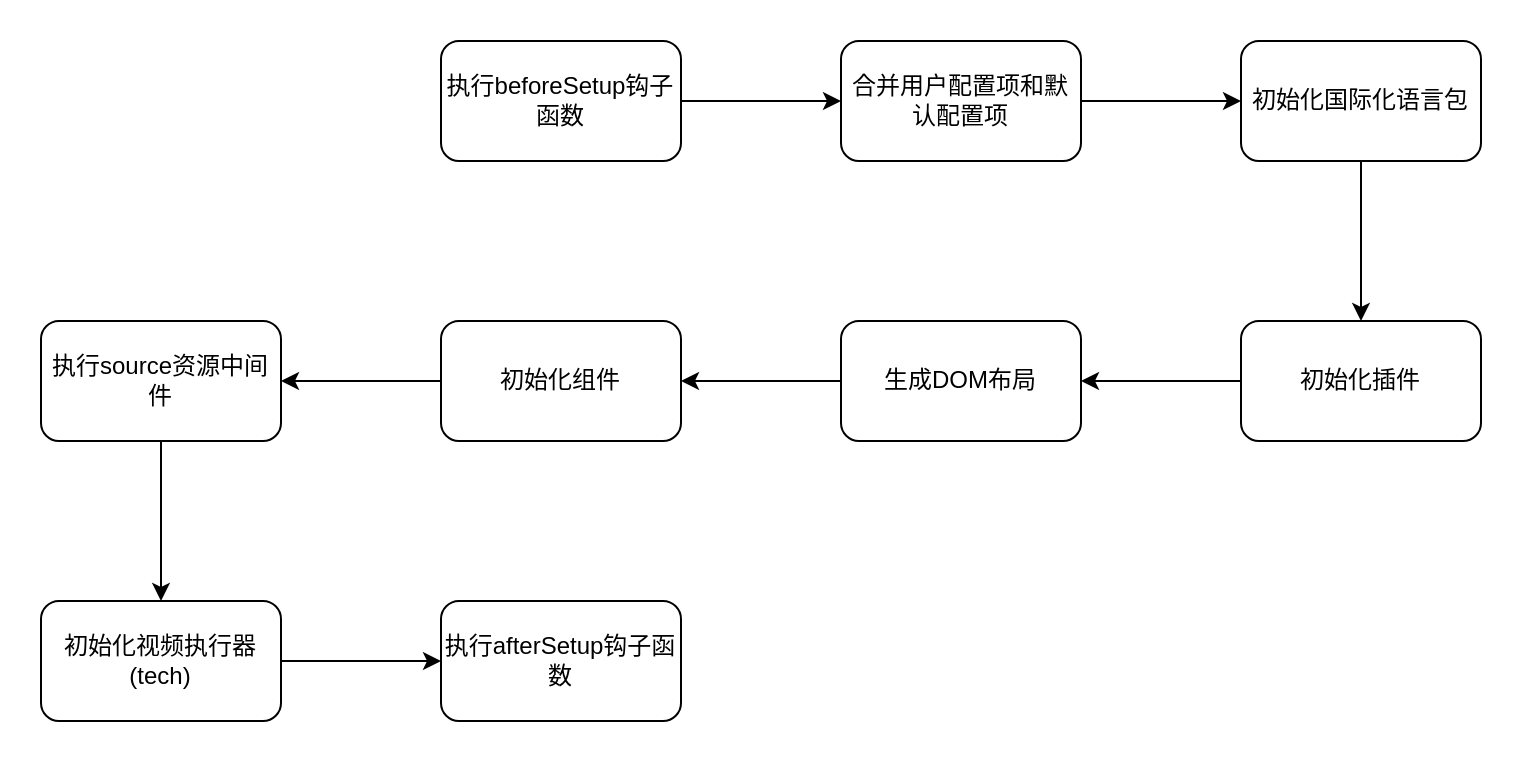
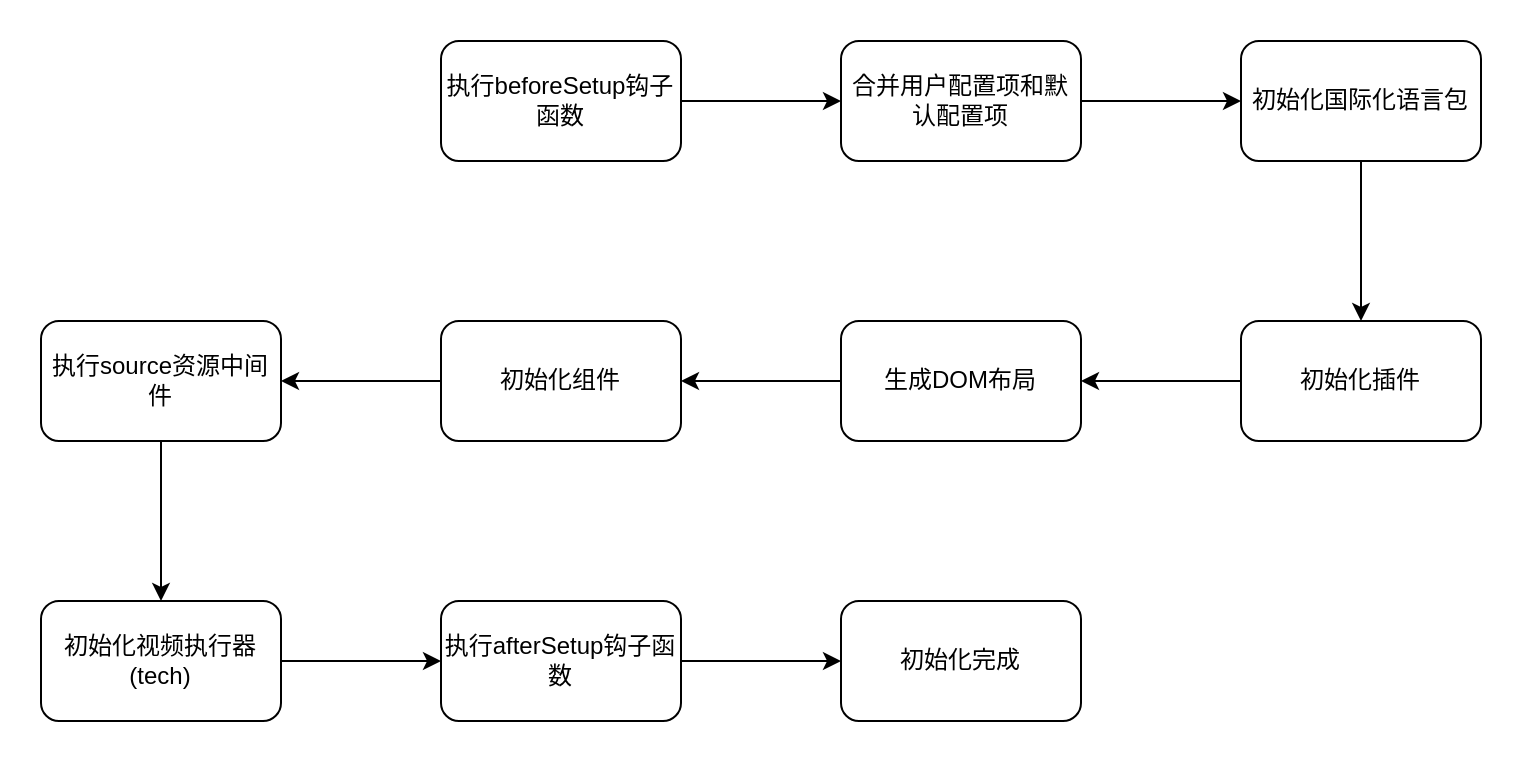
edge "执行afterSetup钩子函数" -> "初始化完成": added
node "初始化完成": added
